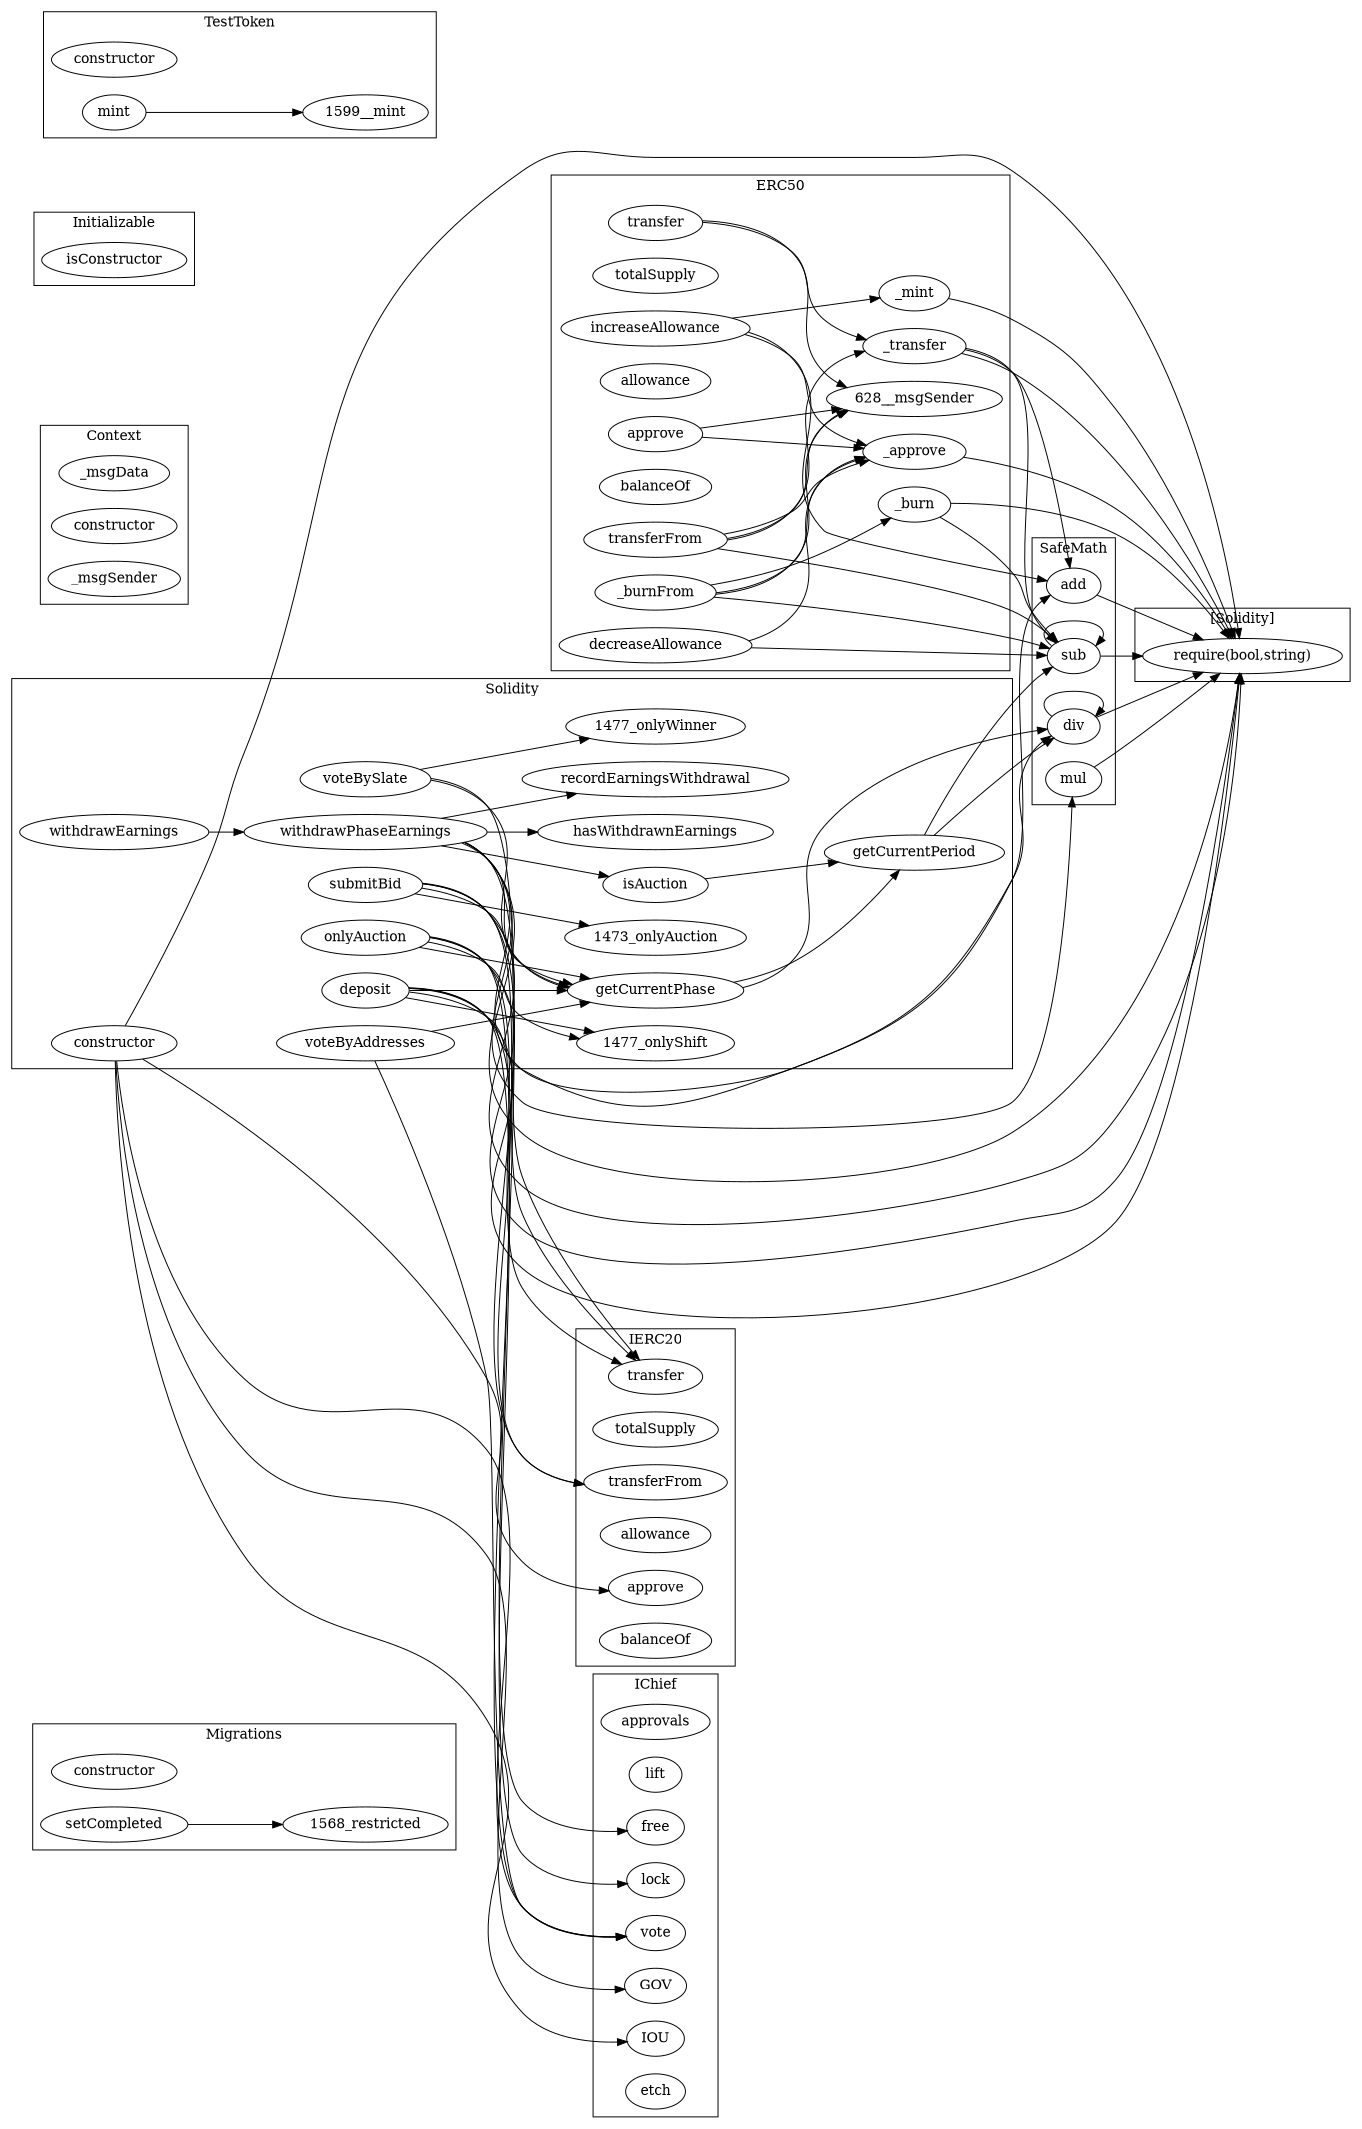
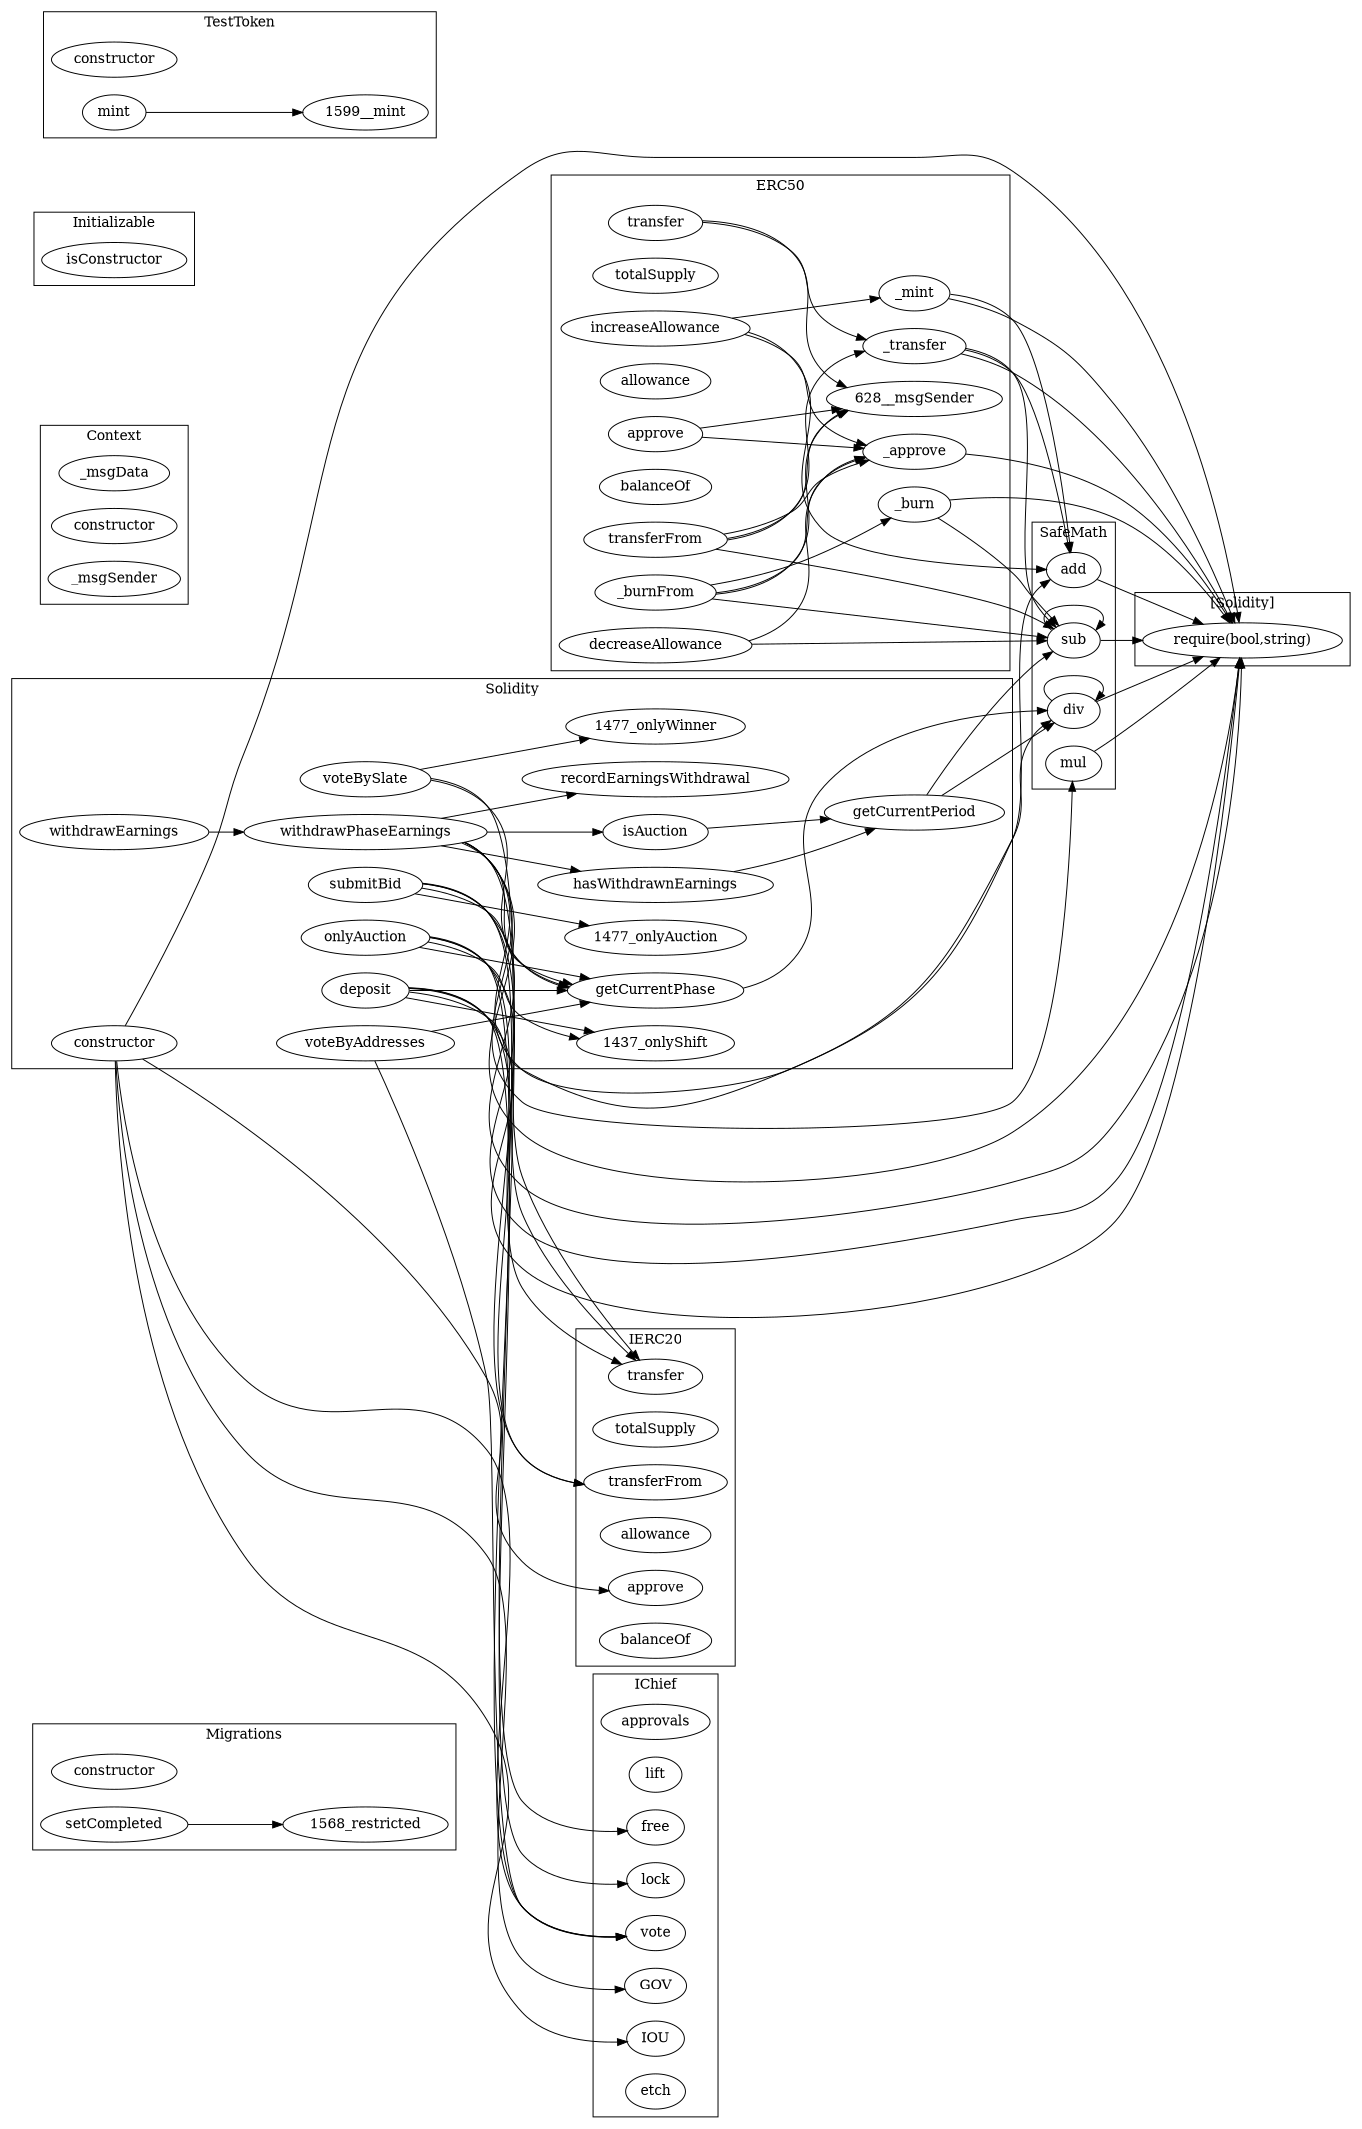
edge "_mint" -> "add": added
node "1473_onlyAuction": label "1473_onlyAuction" -> "1477_onlyAuction"
edge "getCurrentPhase" -> "getCurrentPeriod": now "hasWithdrawnEarnings" -> "getCurrentPeriod"
node "1477_onlyShift": label "1477_onlyShift" -> "1437_onlyShift"
